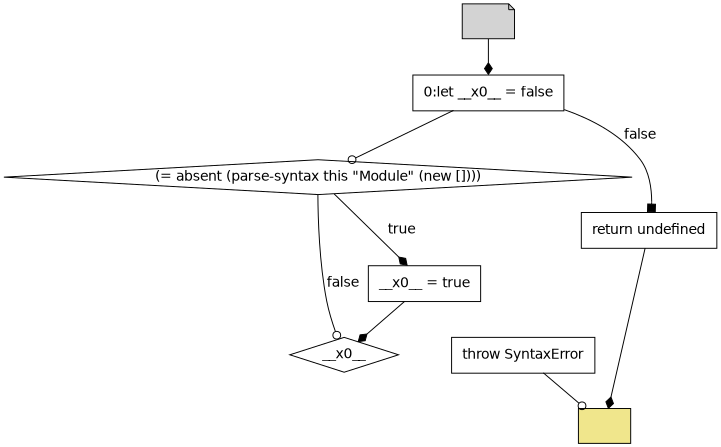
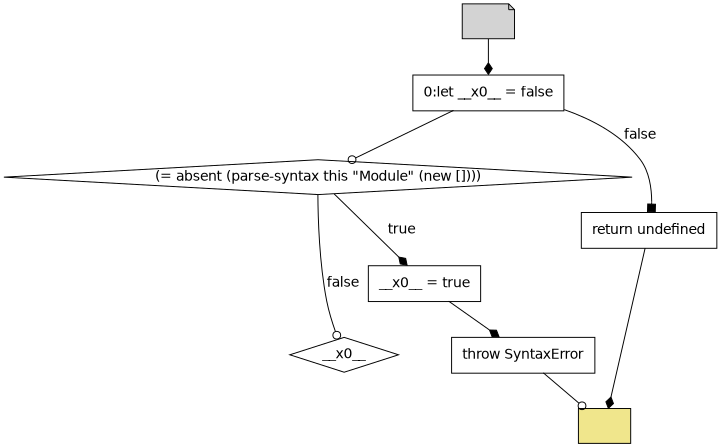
edge "__x0__ = true" -> "__x0__": now "__x0__ = true" -> "throw SyntaxError"
